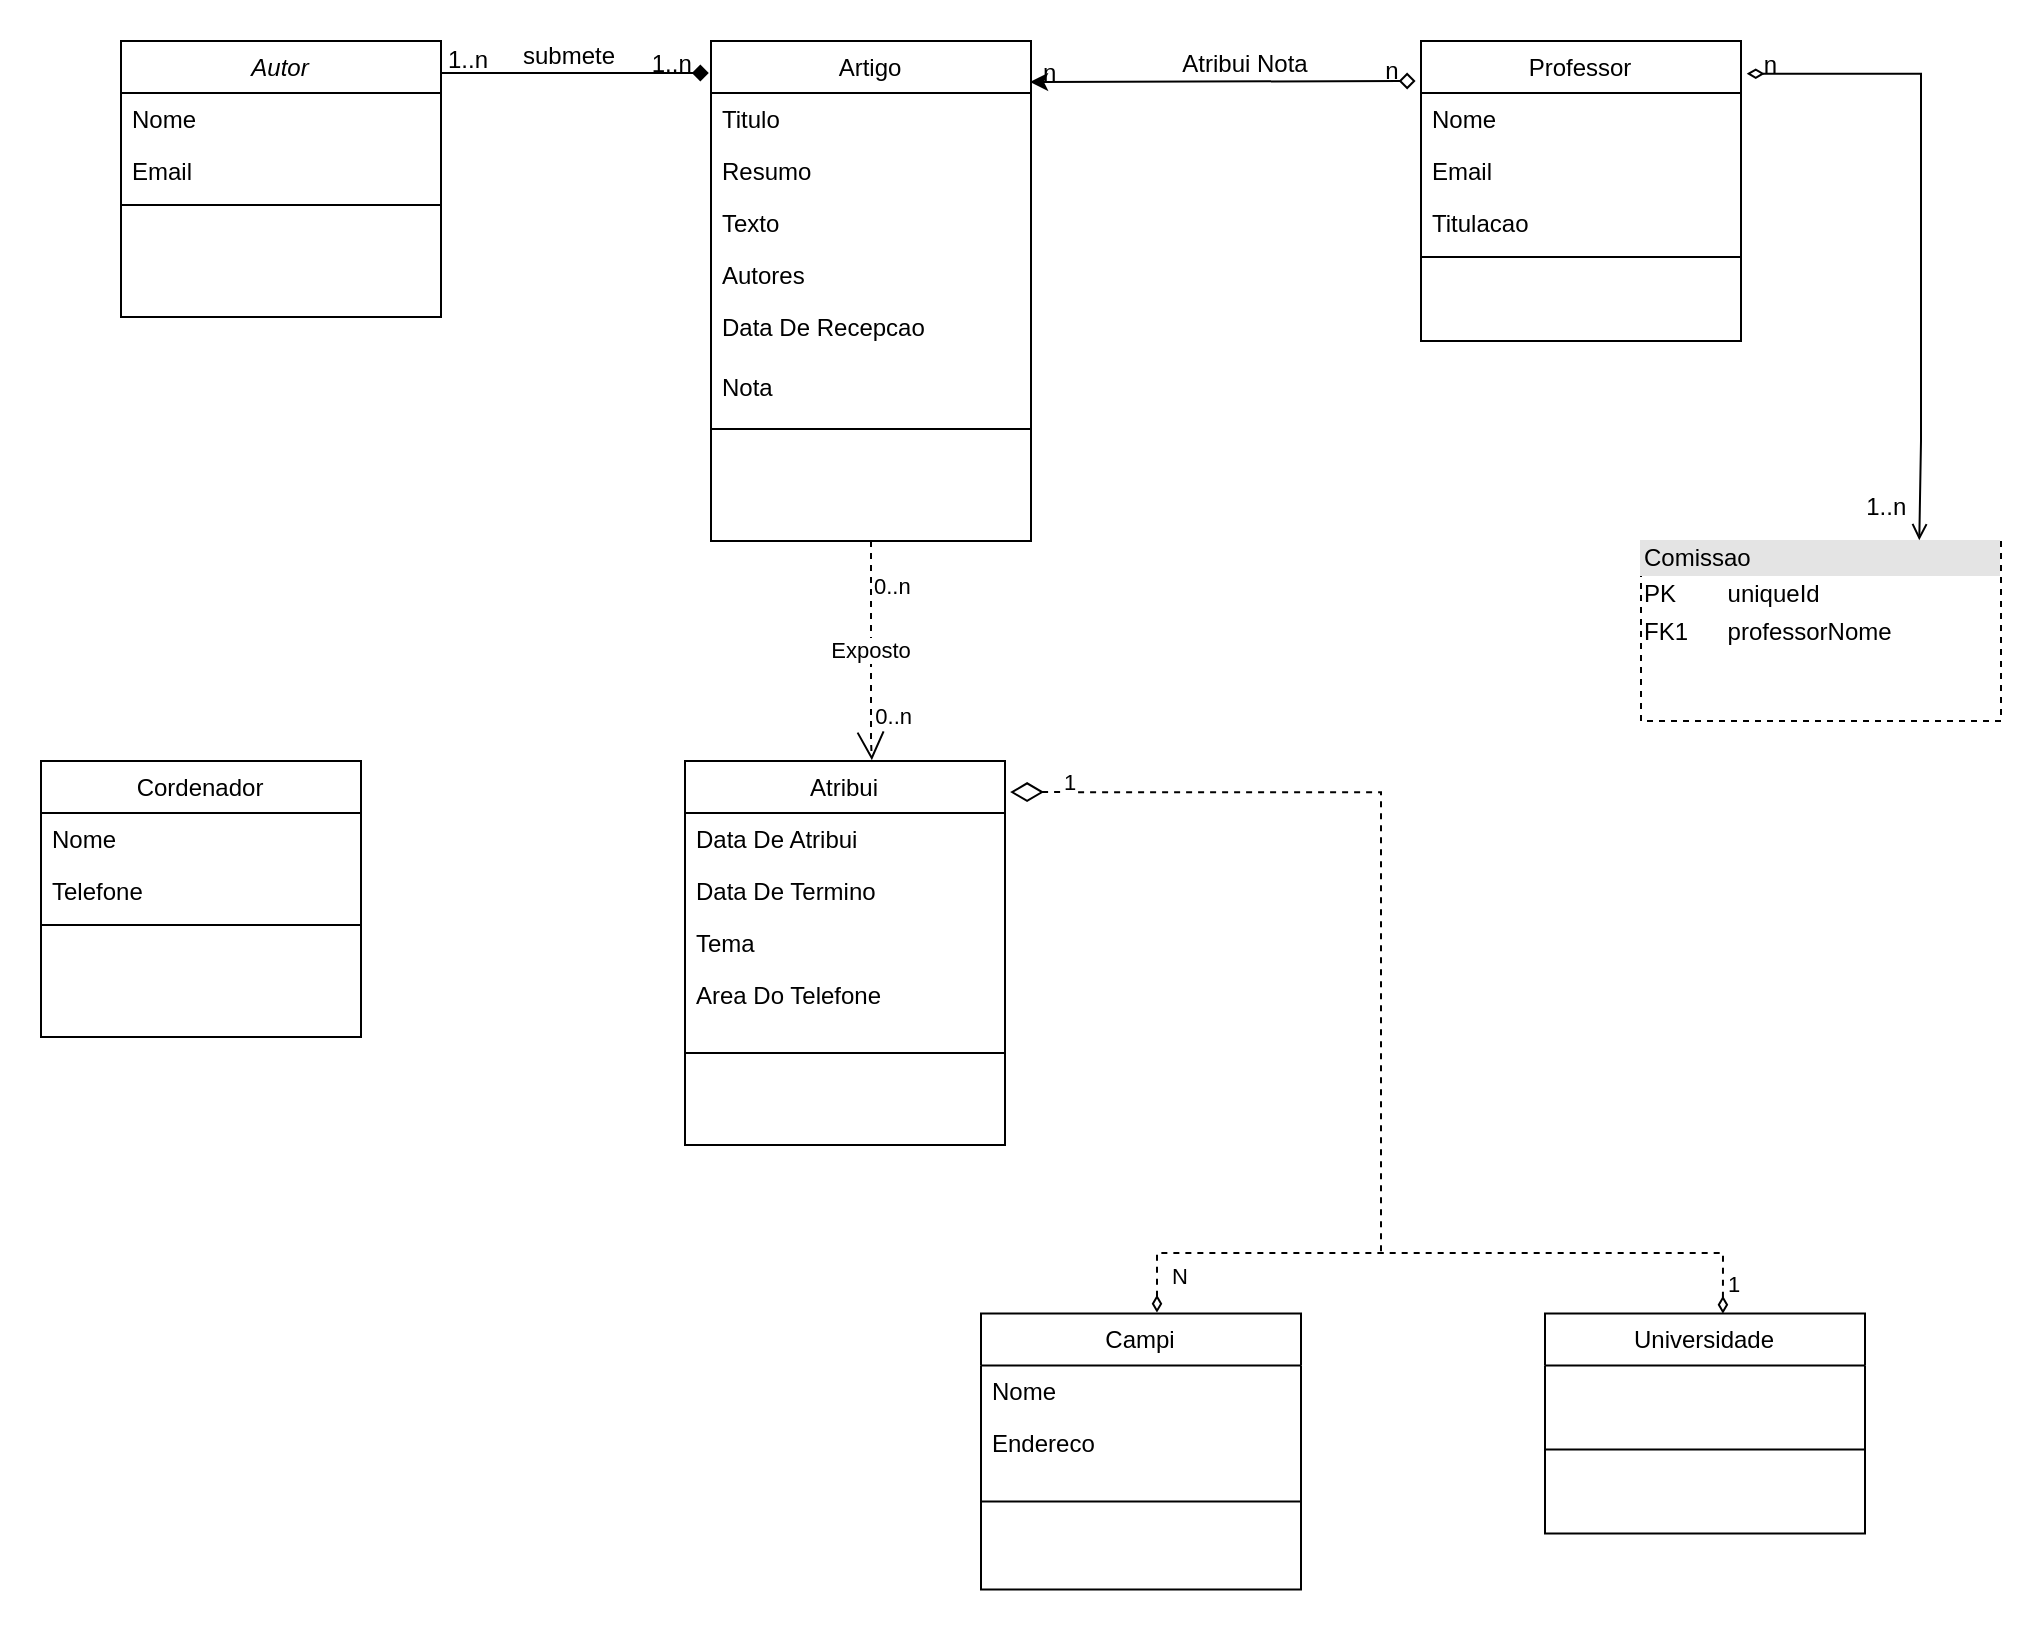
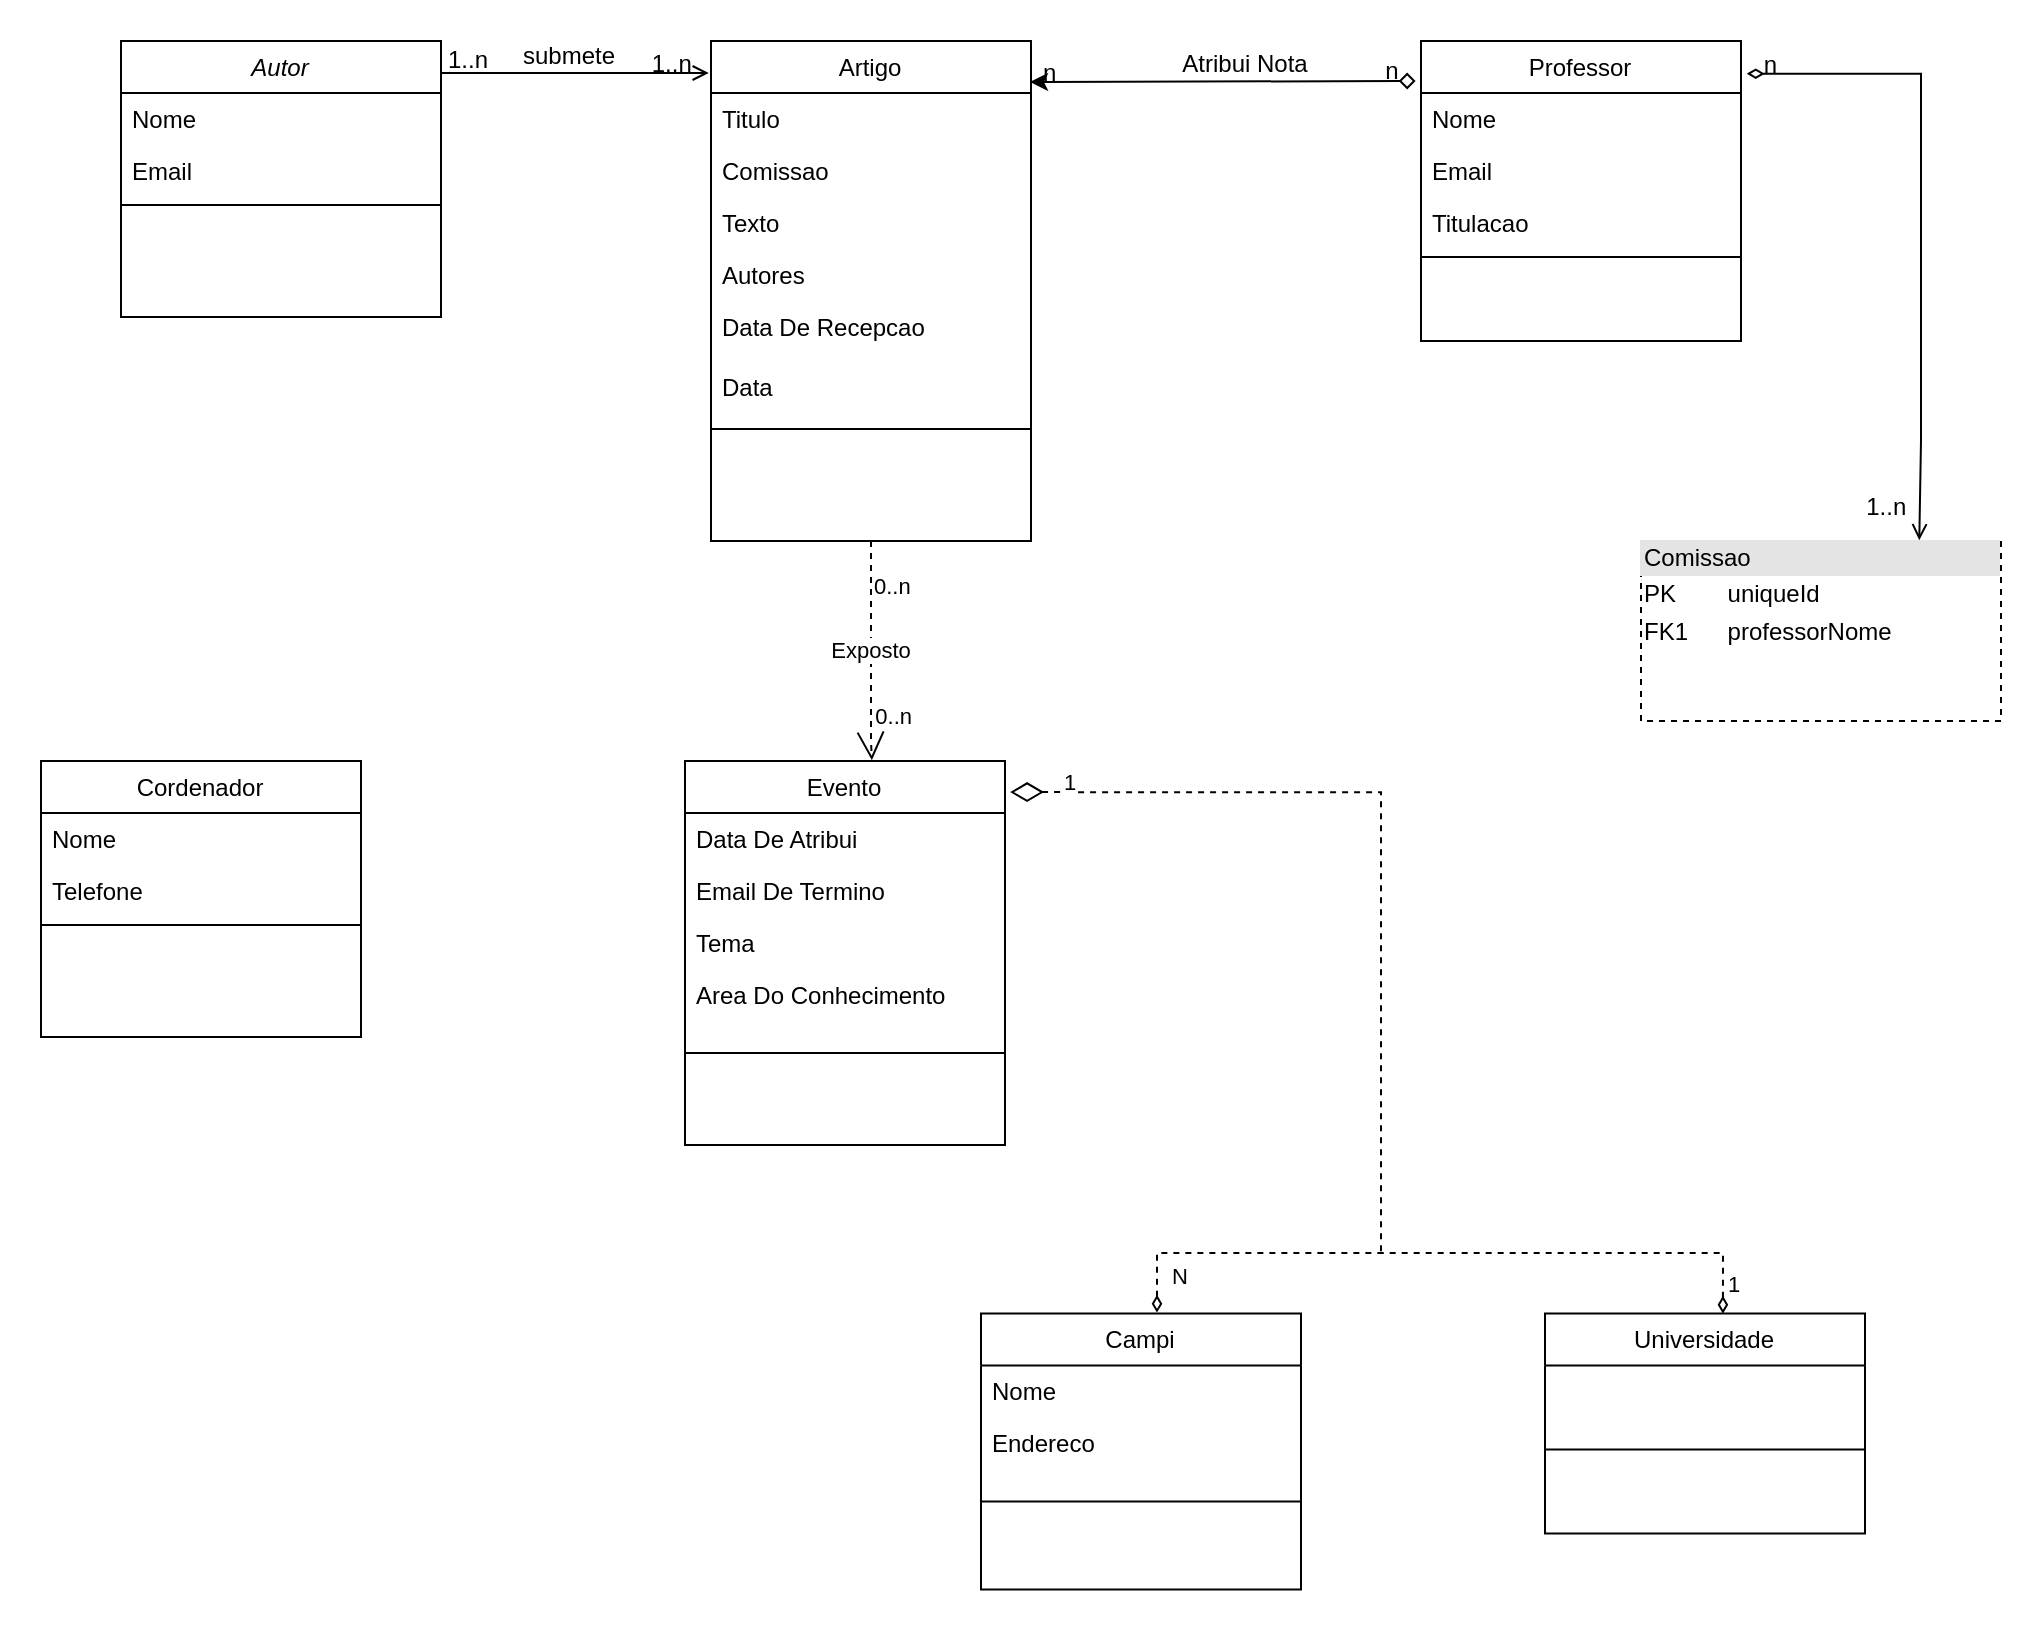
edge "Autor" -> "Artigo": arrowhead diamond -> open
node "Resumo": label "Resumo" -> "Comissao"
node "Nota": label "Nota" -> "Data"
node "Atribui": label "Atribui" -> "Evento"
node "Data De Termino": label "Data De Termino" -> "Email De Termino"
node "Area Do Telefone": label "Area Do Telefone" -> "Area Do Conhecimento"
